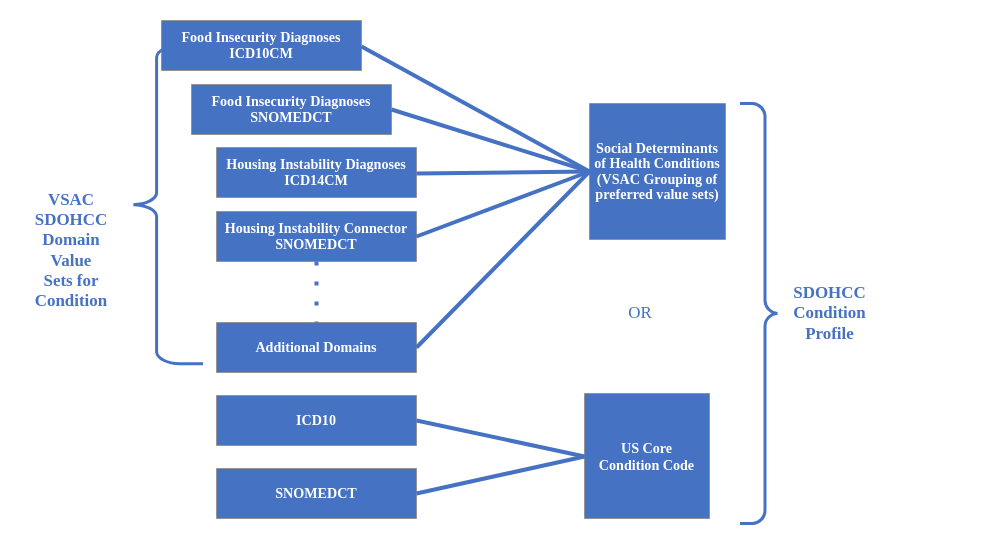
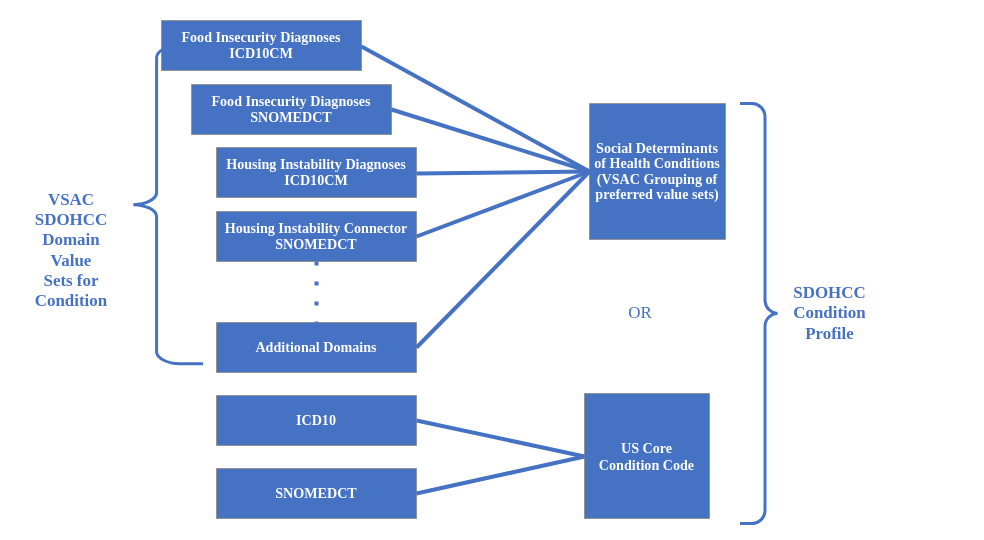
node "Housing Instability Diagnoses ICD14CM": label "Housing Instability Diagnoses ICD14CM" -> "Housing Instability Diagnoses ICD10CM"
